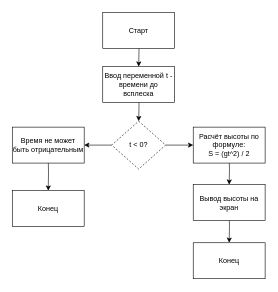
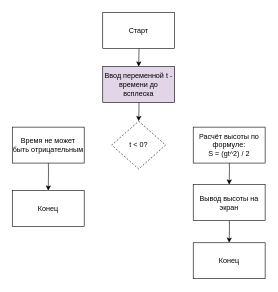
node "Ввод переменной t - времени до всплеска": fillcolor #ffffff -> #e1d5e7
edge "t < 0?" -> "Время не может быть отрицательным": removed
edge "t < 0?" -> "Расчёт высоты по формуле: S = (gt^2) / 2": removed
